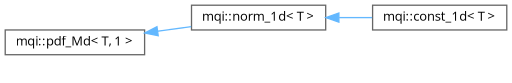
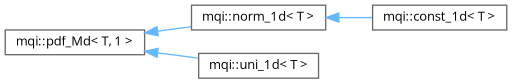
node "mqi::uni_1d< T >": added
